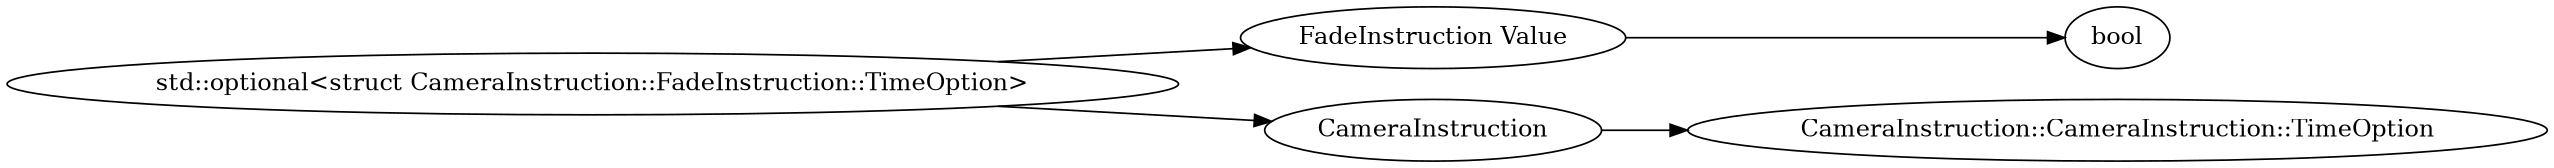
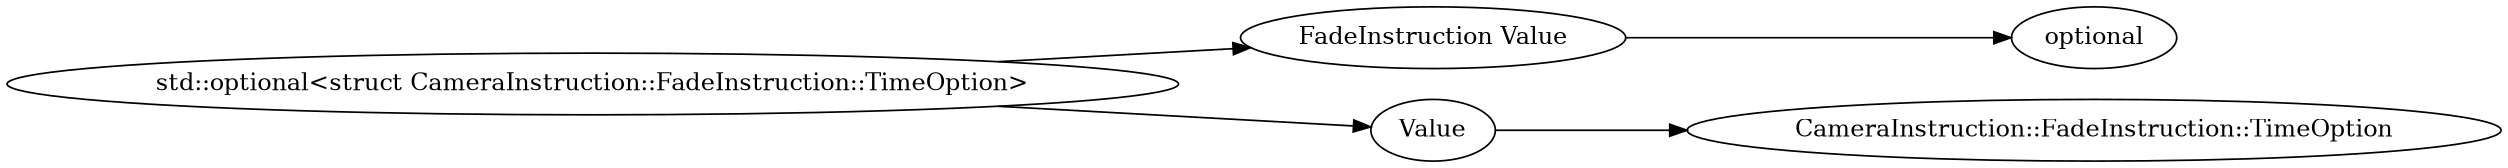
node "bool": label "bool" -> "optional"
node "CameraInstruction": label "CameraInstruction" -> "Value"
node "CameraInstruction::CameraInstruction::TimeOption": label "CameraInstruction::CameraInstruction::TimeOption" -> "CameraInstruction::FadeInstruction::TimeOption"
